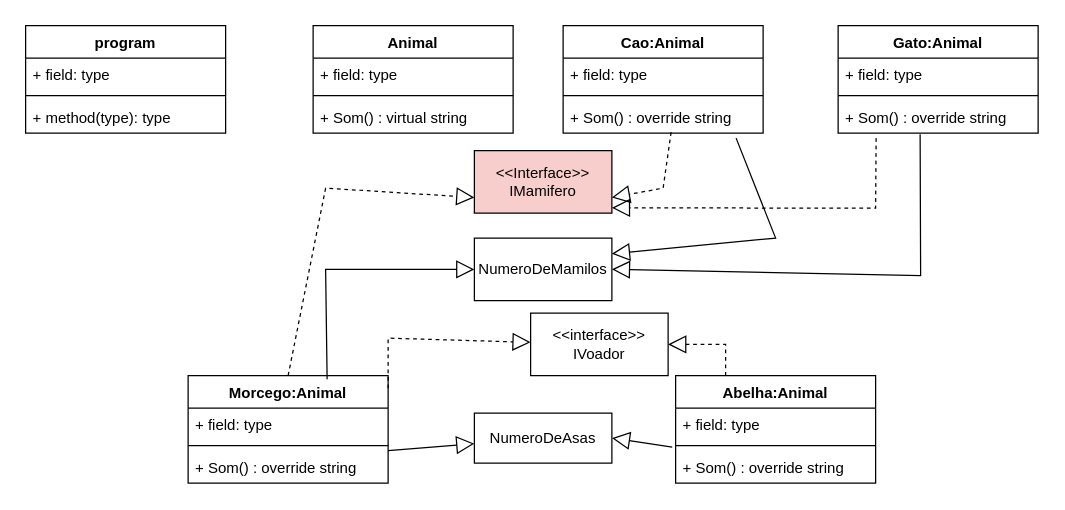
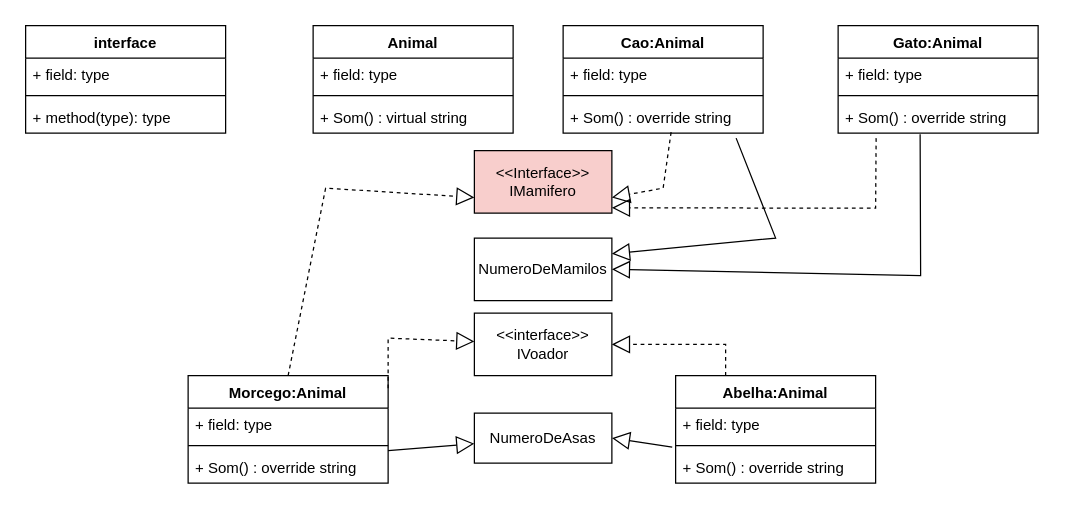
node "program": label "program" -> "interface"
edge "Morcego:Animal" -> "NumeroDeMamilos": removed
node "<<interface>> IVoador": moved (599, 344) -> (543, 344)
